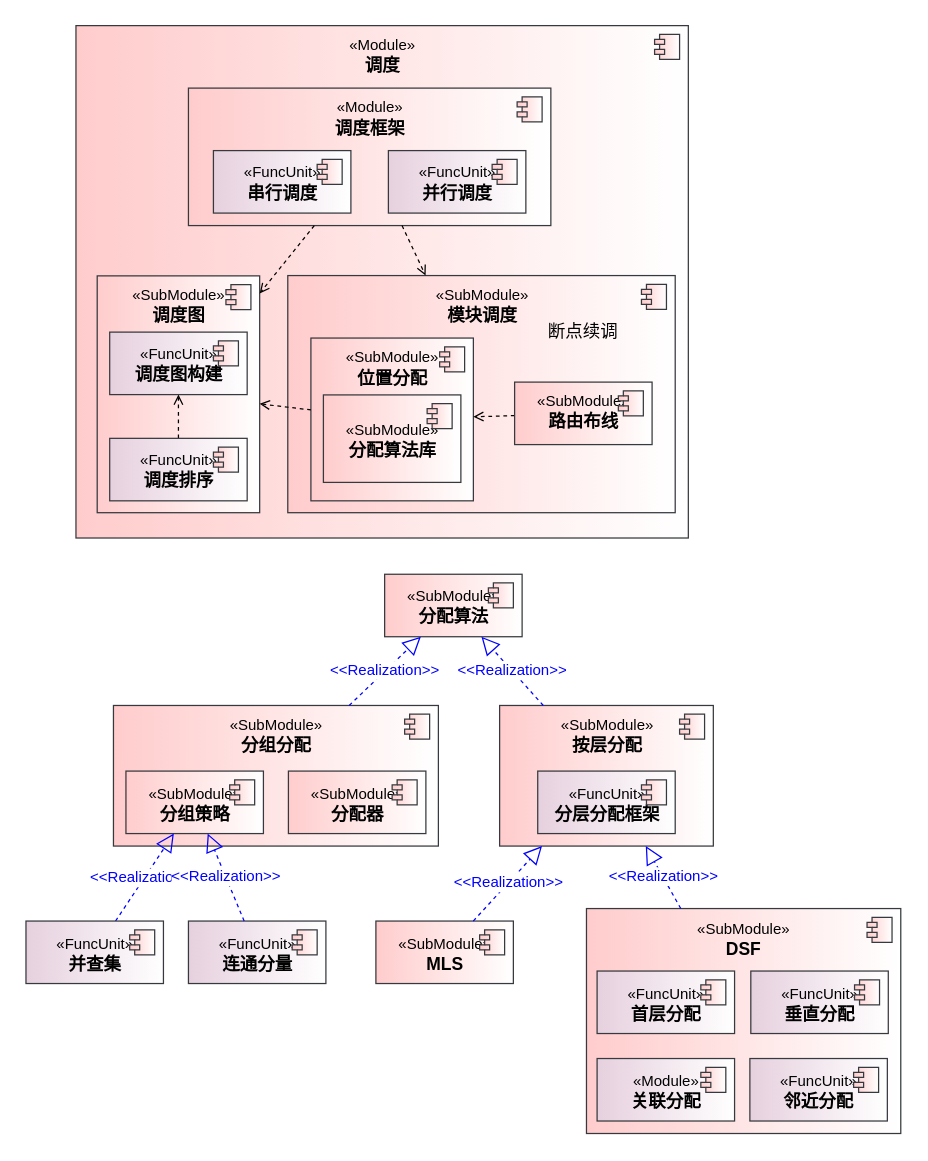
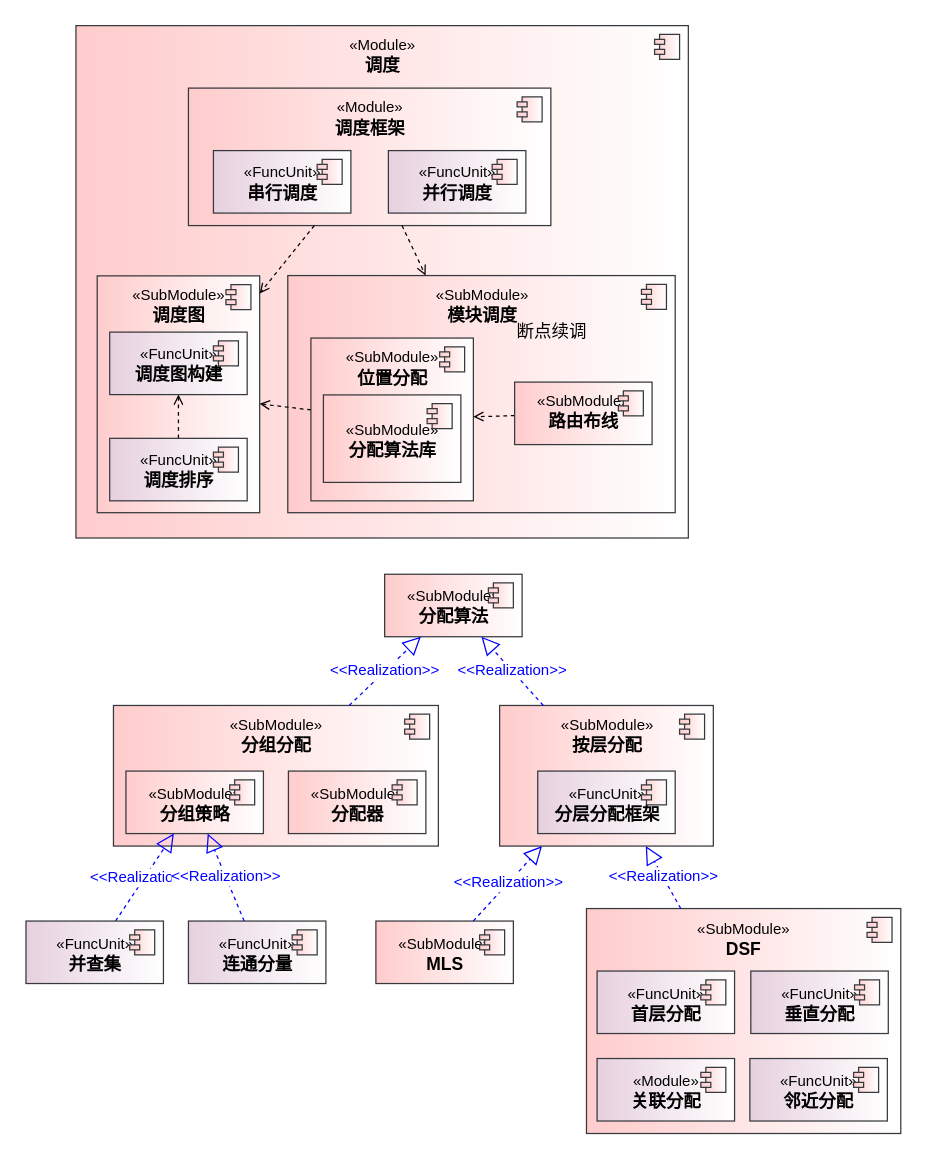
node "断点续调": moved (583, 332) -> (552, 332)
